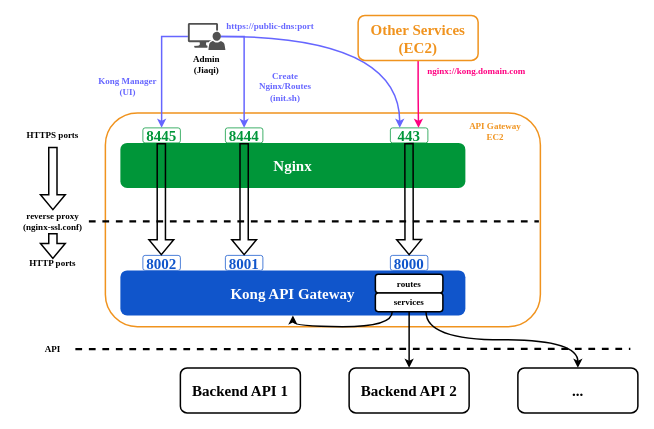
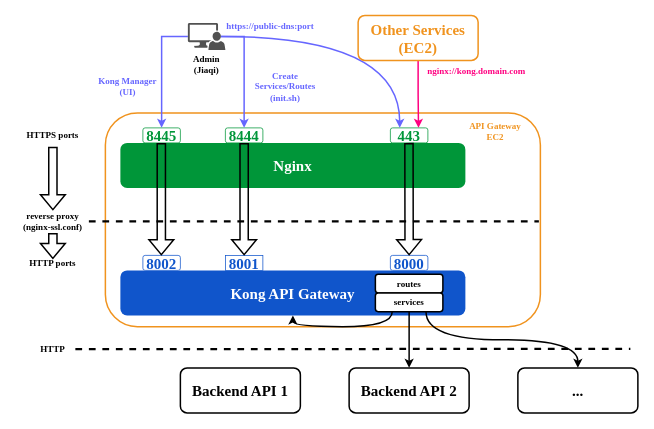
node "Create Nginx/Routes (init.sh)": label "Create Nginx/Routes (init.sh)" -> "Create Services/Routes (init.sh)"
node "8001": shape rounded rectangle -> rectangle
node "API": label "API" -> "HTTP"
